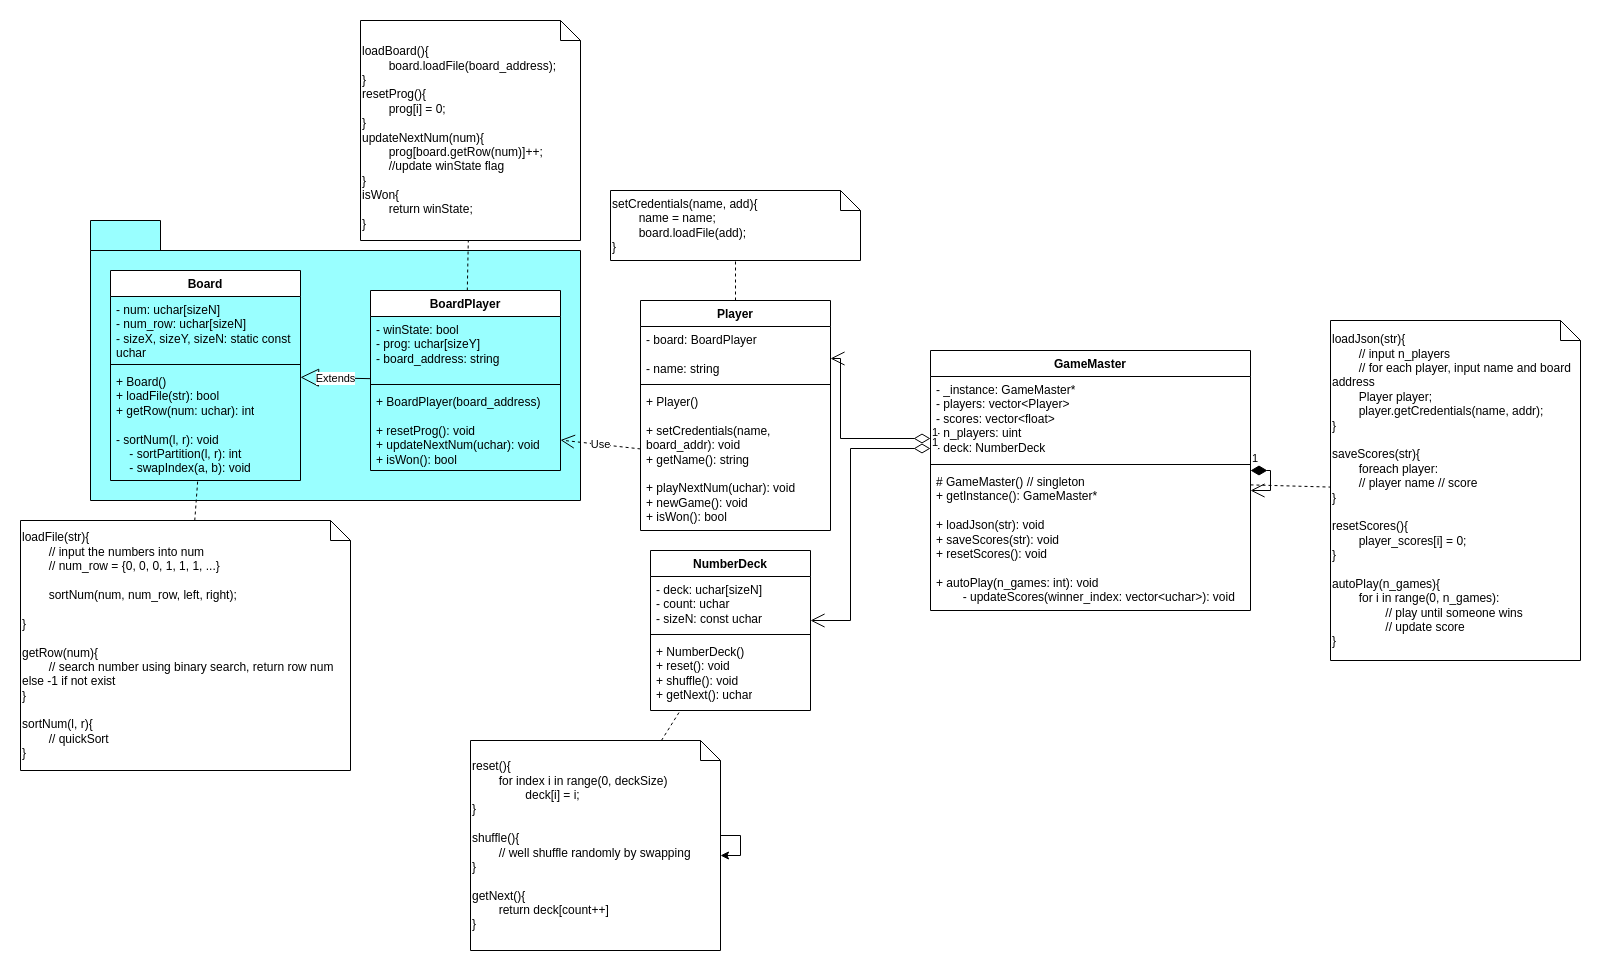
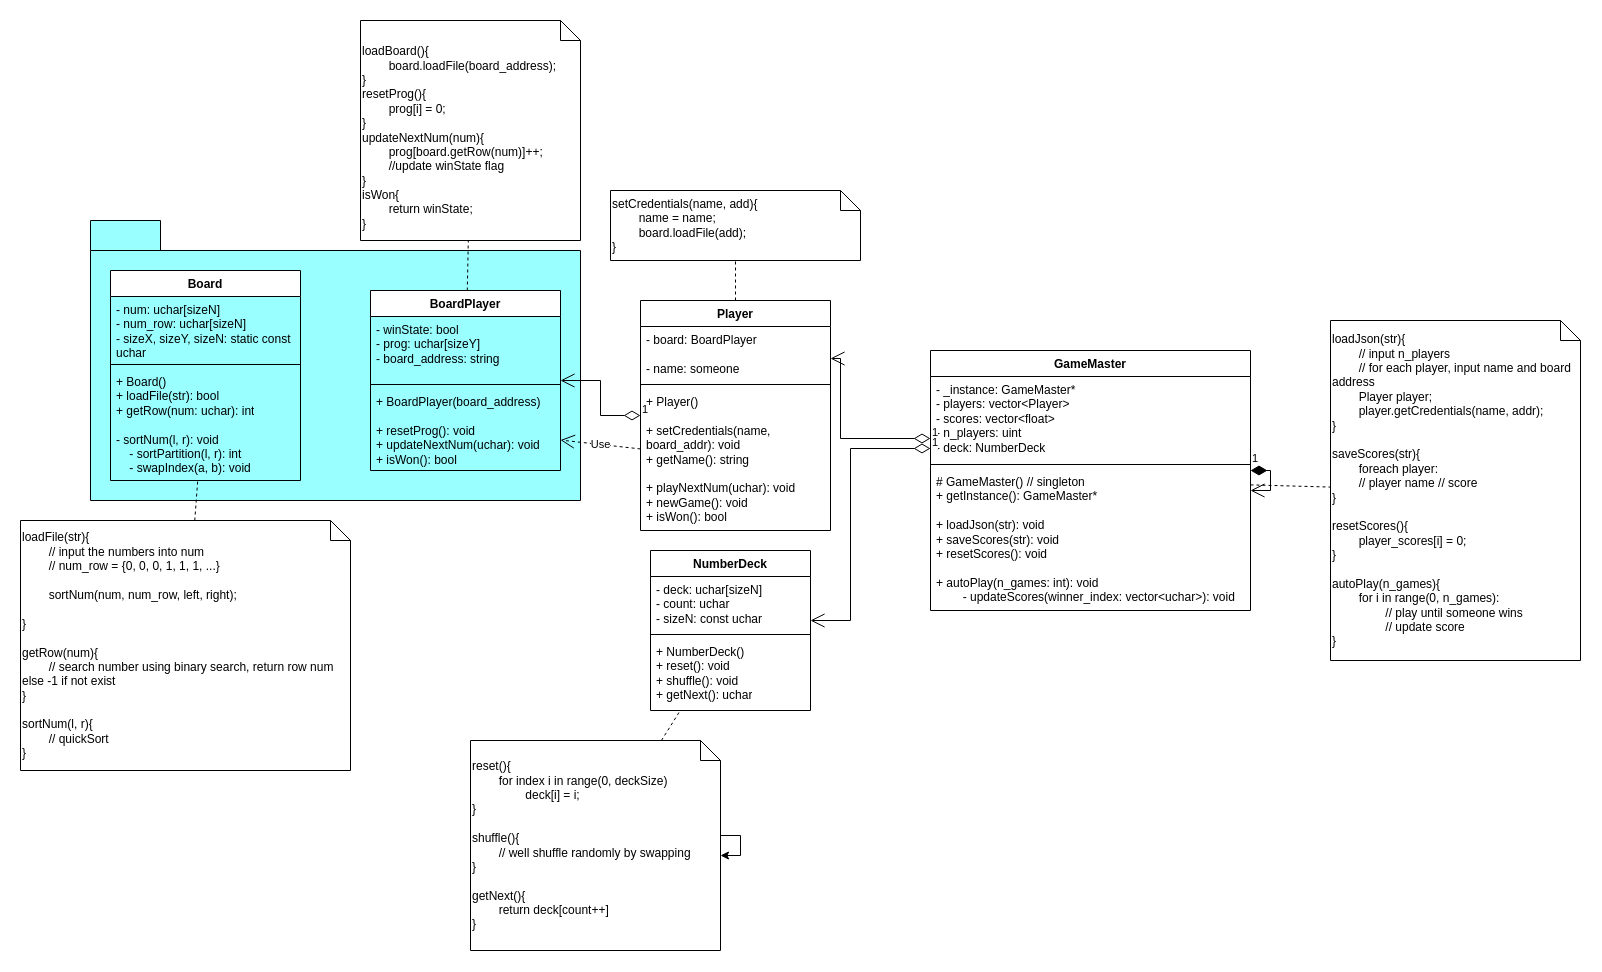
node "- board: BoardPlayer - name: string": label "- board: BoardPlayer - name: string" -> "- board: BoardPlayer - name: someone"
edge "BoardPlayer" -> "Board": removed, label "Extends"
edge "BoardPlayer" -- "Player": added, label "1"
